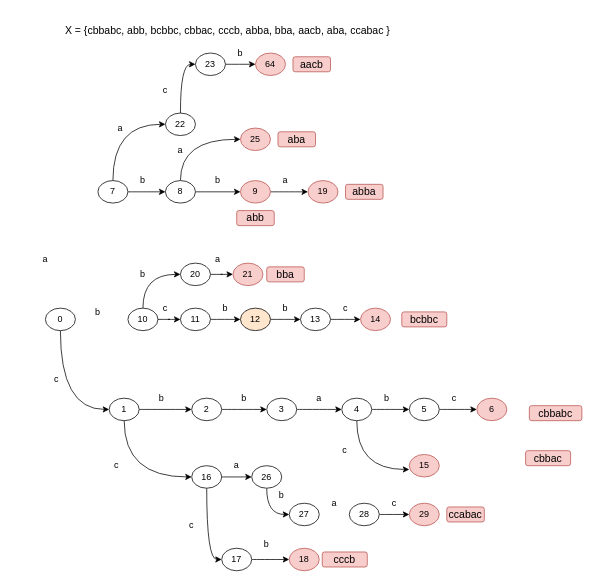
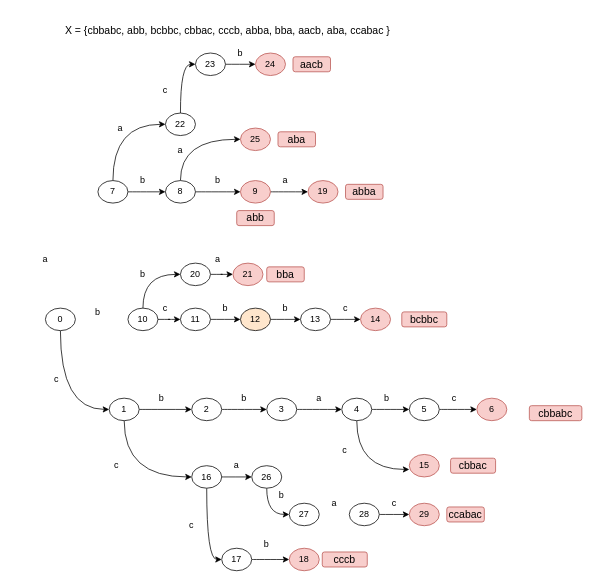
node "64": label "64" -> "24"
node "cbbac": moved (548, 458) -> (473, 465)
